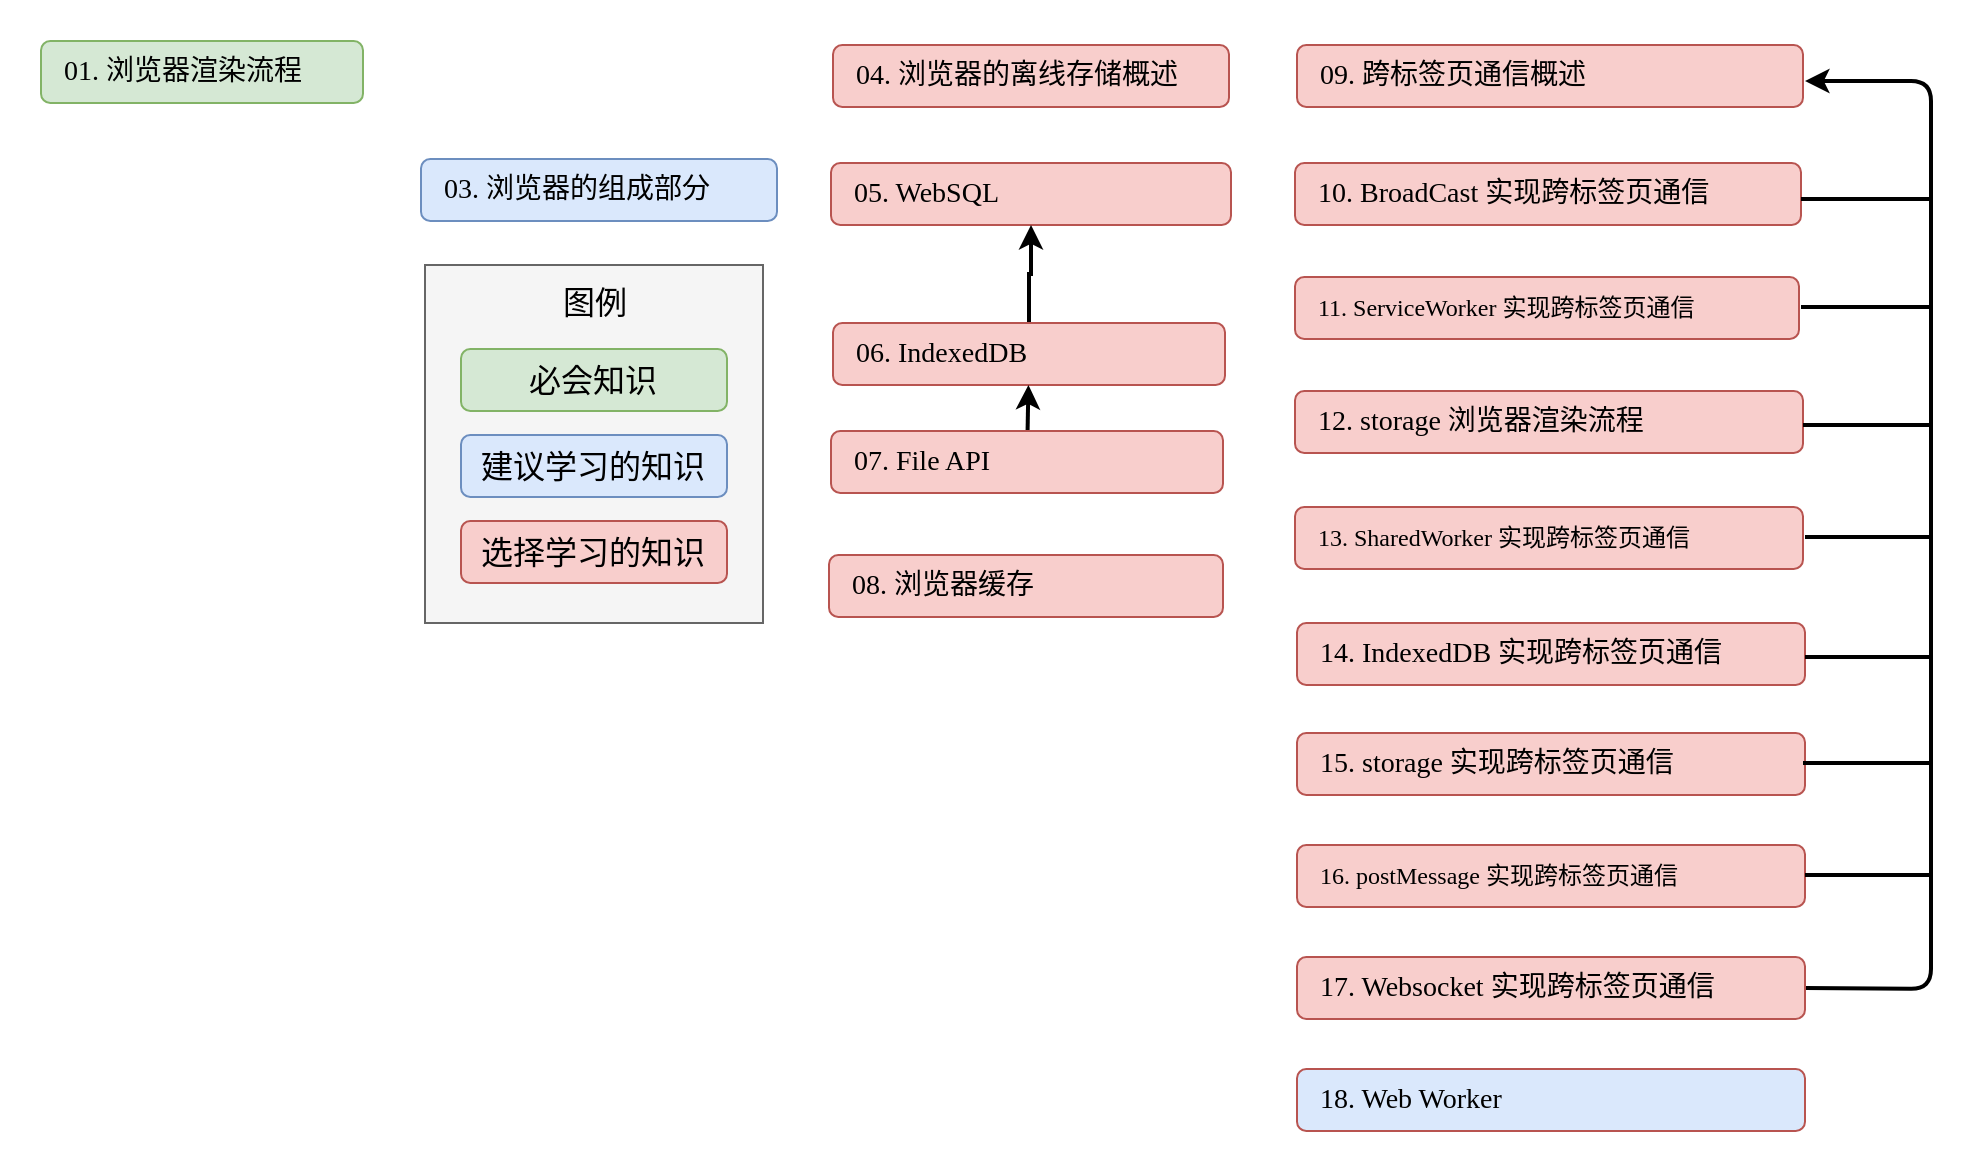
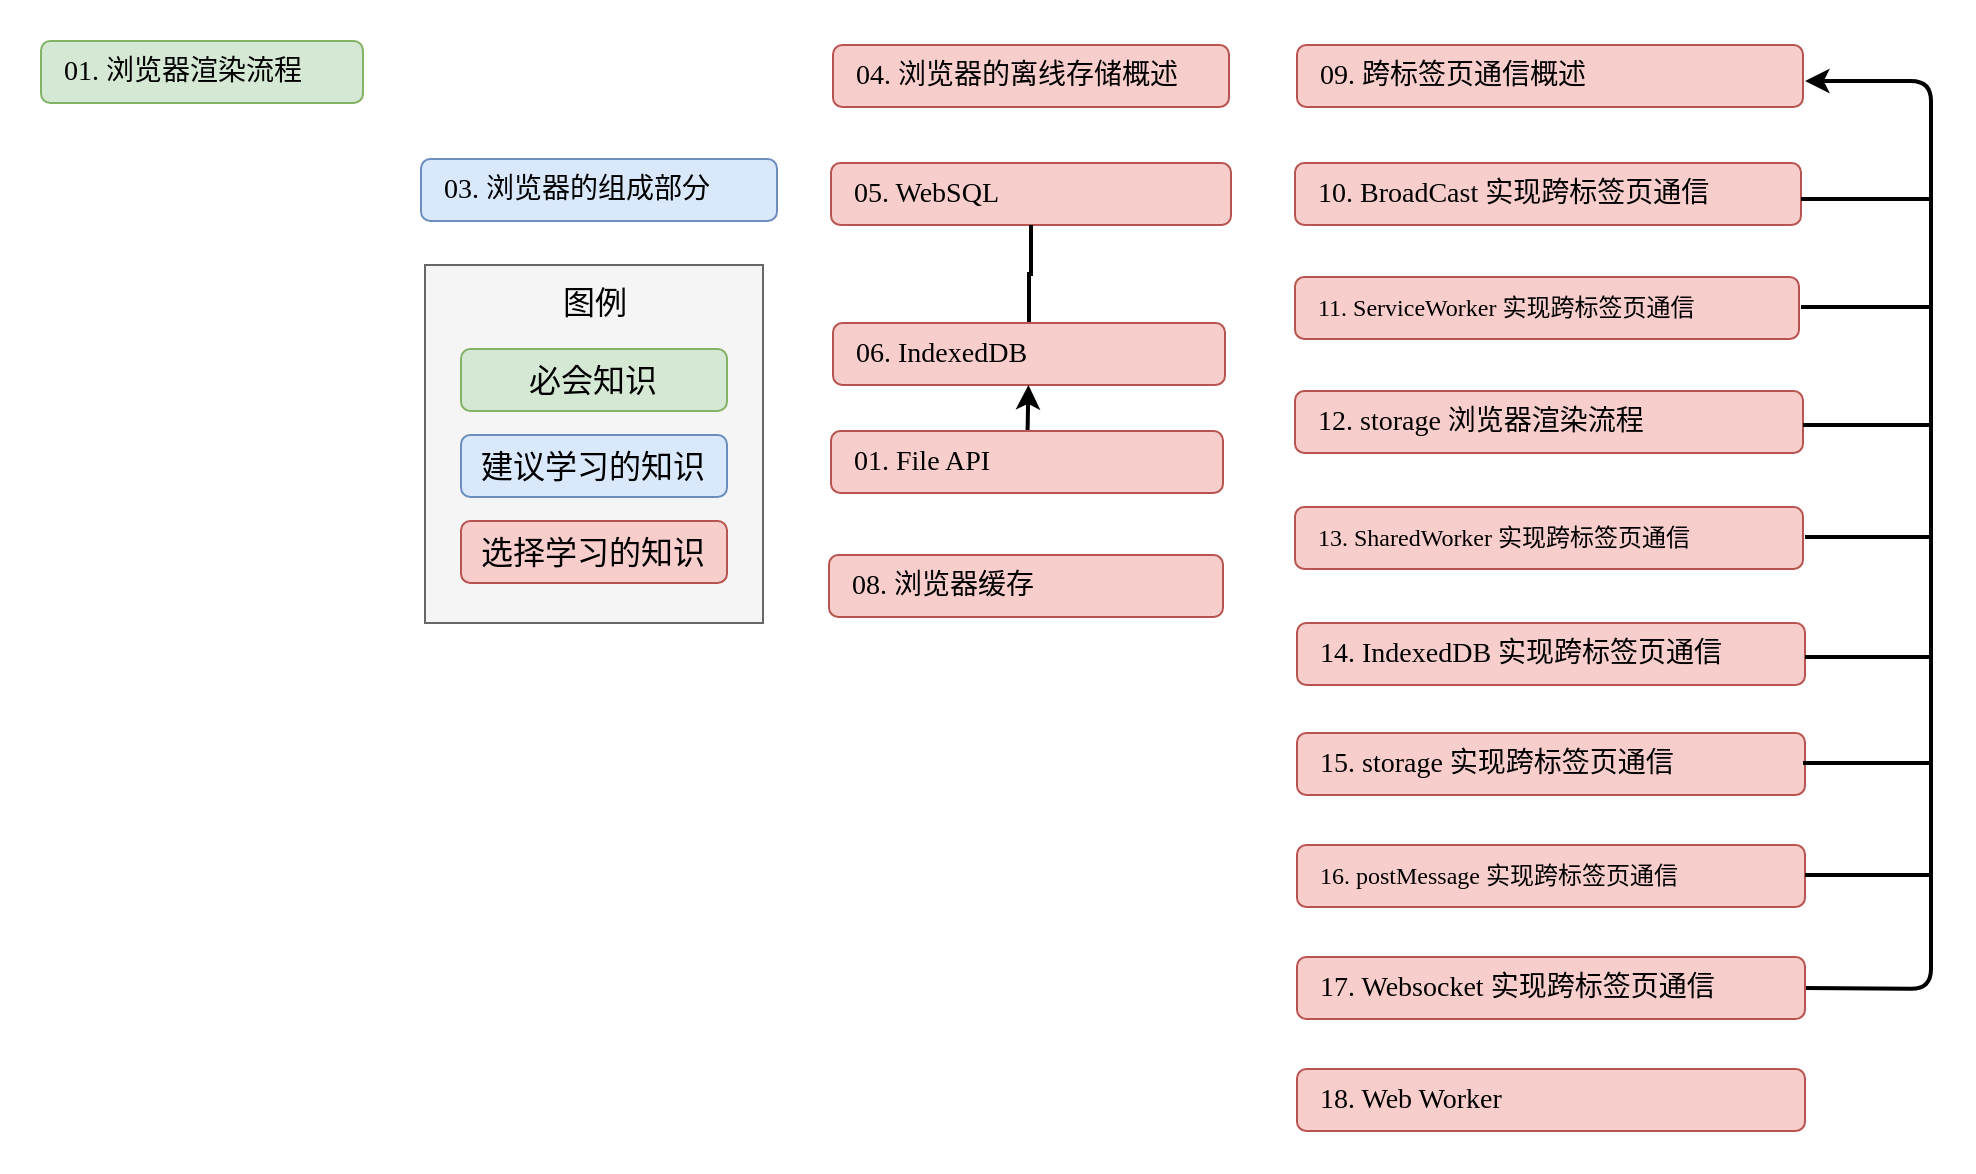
edge "06. IndexedDB" -> "05. WebSQL": arrowhead classic -> none
node "07. File API": label "07. File API" -> "01. File API"
node "18. Web Worker": fillcolor #dae8fc -> #f8cecc
